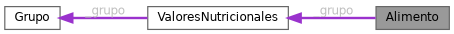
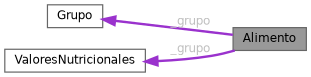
edge "ValoresNutricionales" -> "Grupo": now "Alimento" -> "Grupo"
